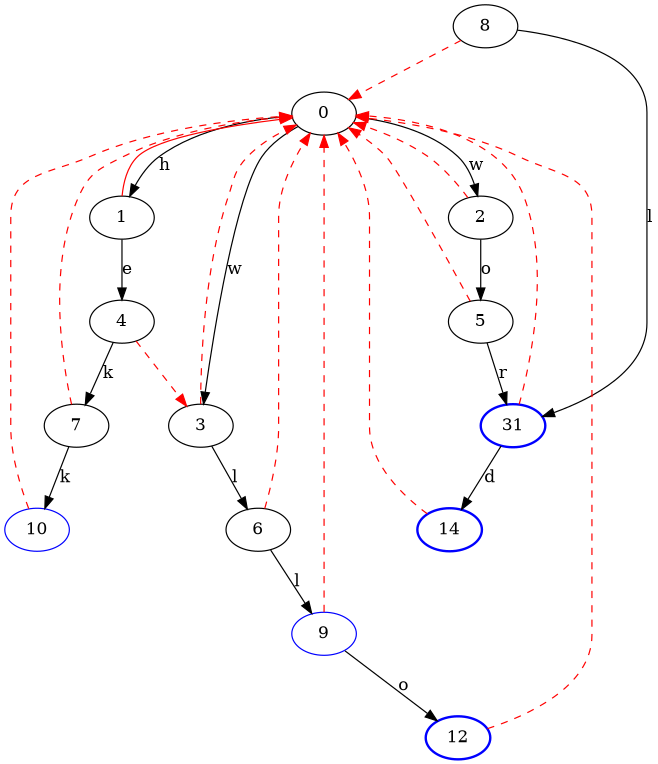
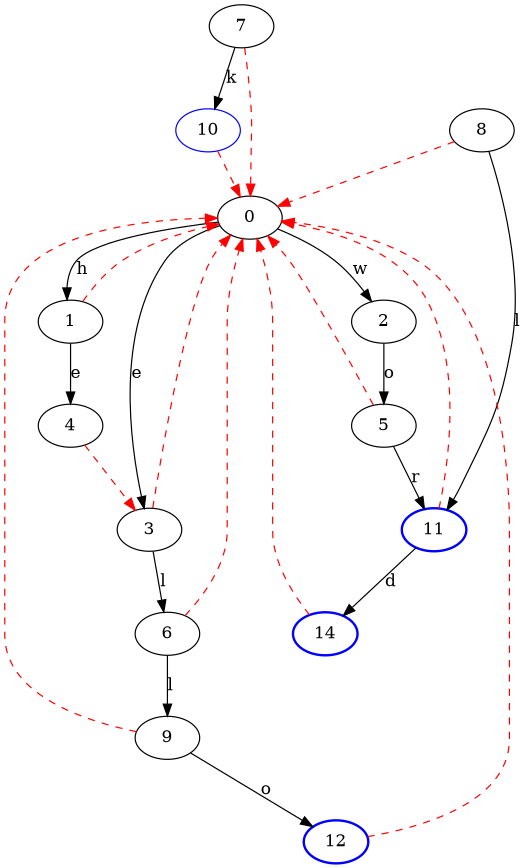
edge "1" -> "0": style solid -> dashed
edge "2" -> "0": removed
edge "0" -> "3": label "w" -> "e"
edge "4" -> "7": removed, label "k"
node "31": label "31" -> "11"
node "9": color blue -> black
